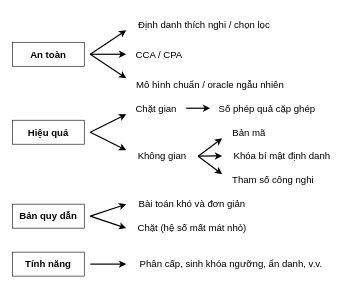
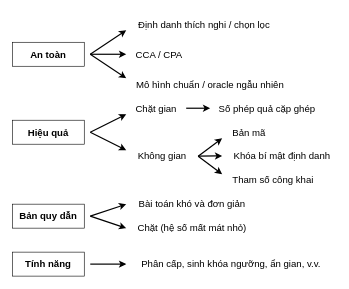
node "Tham số công nghi": label "Tham số công nghi" -> "Tham số công khai"
node "Phân cấp, sinh khóa ngưỡng, ẩn danh, v.v.": label "Phân cấp, sinh khóa ngưỡng, ẩn danh, v.v." -> "Phân cấp, sinh khóa ngưỡng, ẩn gian, v.v."
